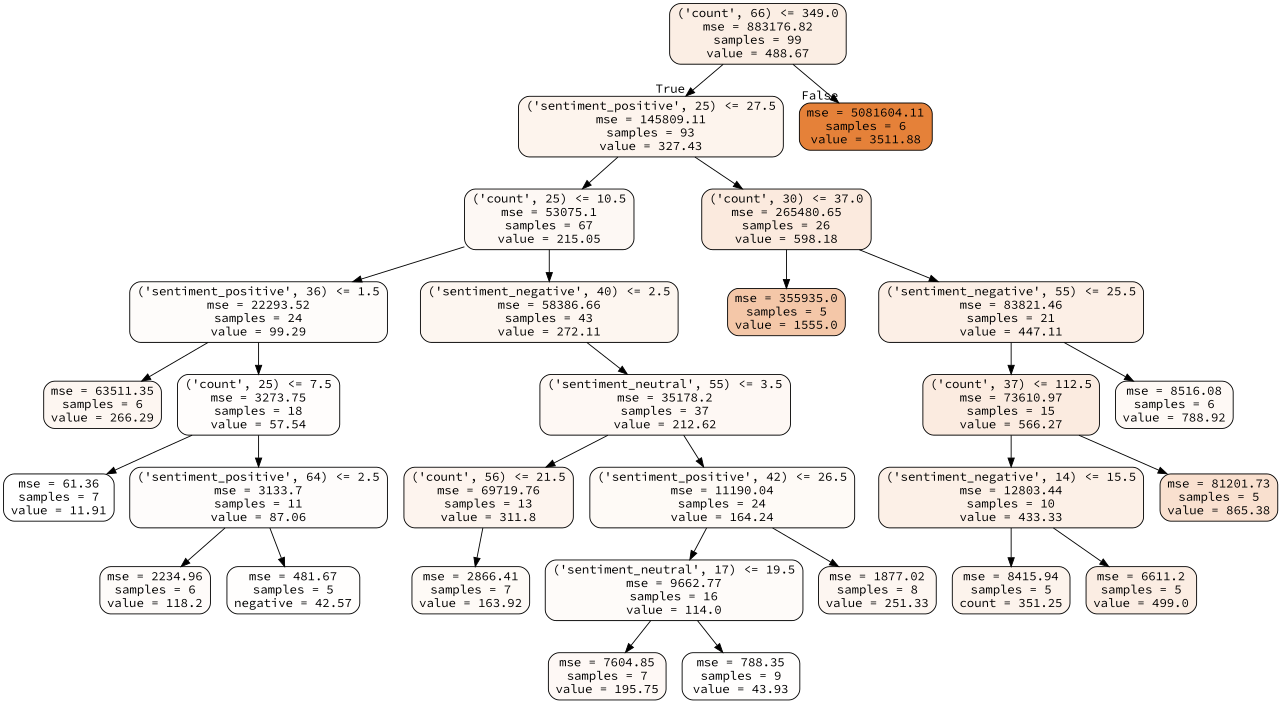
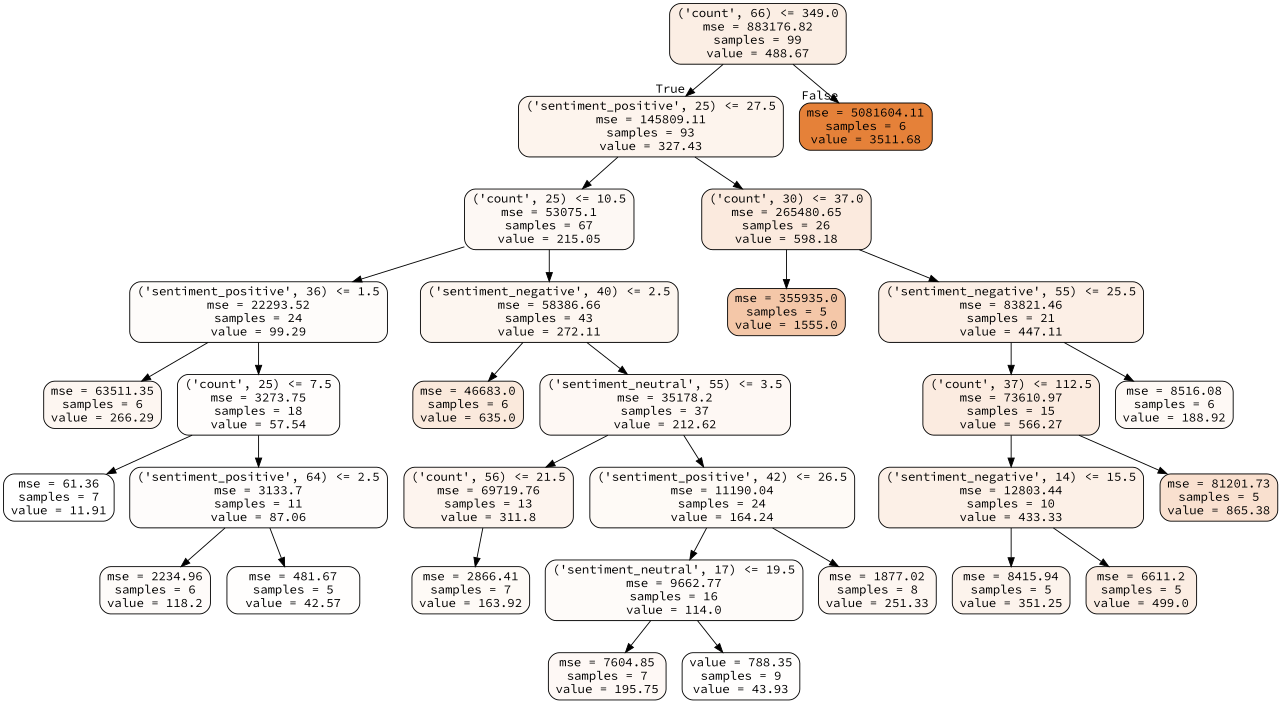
node "mse = 5081604.11 samples = 6 value = 3511.88": label "mse = 5081604.11 samples = 6 value = 3511.88" -> "mse = 5081604.11 samples = 6 value = 3511.68"
node "mse = 46683.0 samples = 6 value = 635.0": added
node "mse = 8516.08 samples = 6 value = 788.92": label "mse = 8516.08 samples = 6 value = 788.92" -> "mse = 8516.08 samples = 6 value = 188.92"
node "mse = 481.67 samples = 5 negative = 42.57": label "mse = 481.67 samples = 5 negative = 42.57" -> "mse = 481.67 samples = 5 value = 42.57"
node "mse = 8415.94 samples = 5 count = 351.25": label "mse = 8415.94 samples = 5 count = 351.25" -> "mse = 8415.94 samples = 5 value = 351.25"
node "mse = 788.35 samples = 9 value = 43.93": label "mse = 788.35 samples = 9 value = 43.93" -> "value = 788.35 samples = 9 value = 43.93"
